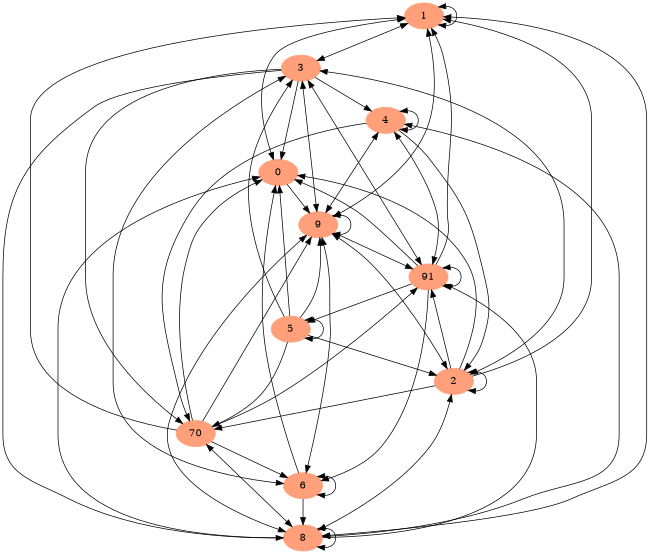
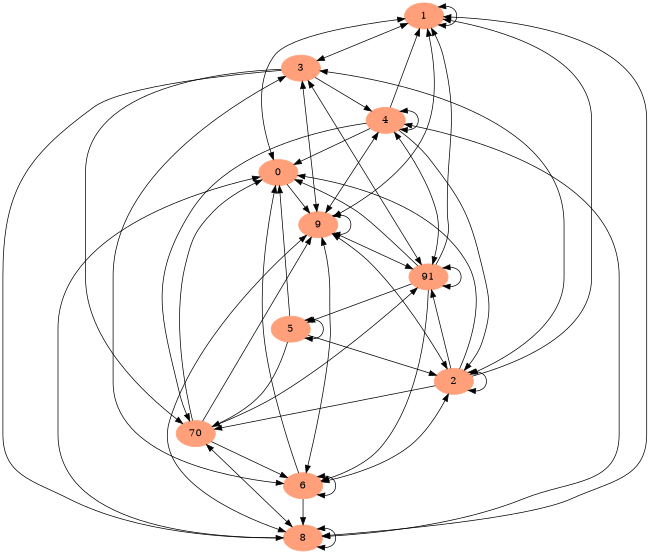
edge "3" -- "0": now "4" -- "0"
edge "1" -- "70": now "1" -- "4"
edge "3" -- "5": removed
edge "9" -- "5": removed
edge "91" -- "8": removed
edge "2" -- "8": now "2" -- "6"
